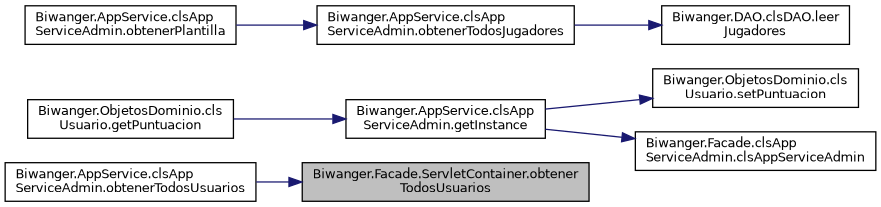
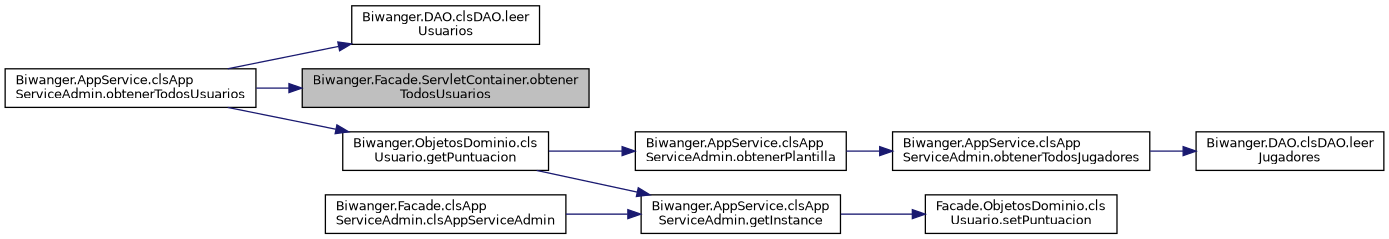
node "Biwanger.DAO.clsDAO.leer Usuarios": added
node "Biwanger.ObjetosDominio.cls Usuario.setPuntuacion": label "Biwanger.ObjetosDominio.cls Usuario.setPuntuacion" -> "Facade.ObjetosDominio.cls Usuario.setPuntuacion"
edge "Biwanger.AppService.clsApp ServiceAdmin.obtenerTodosUsuarios" -> "Biwanger.ObjetosDominio.cls Usuario.getPuntuacion": added
edge "Biwanger.AppService.clsApp ServiceAdmin.getInstance" -> "Biwanger.Facade.clsApp ServiceAdmin.clsAppServiceAdmin": reversed
edge "Biwanger.ObjetosDominio.cls Usuario.getPuntuacion" -> "Biwanger.AppService.clsApp ServiceAdmin.obtenerPlantilla": added
